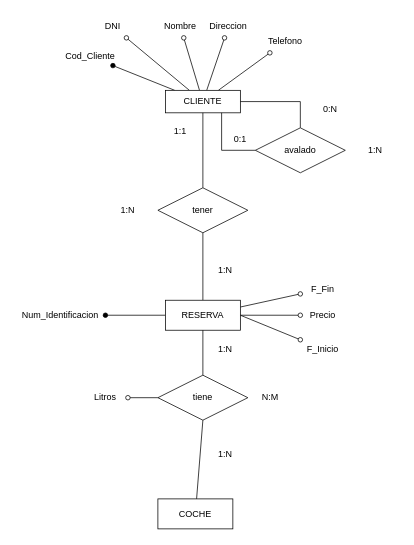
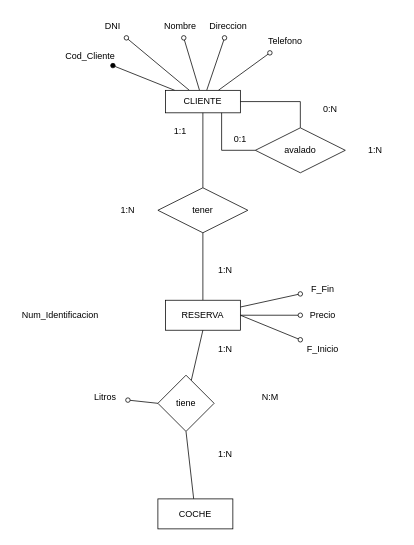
edge "RESERVA" -> "Num_Identificacion": removed
node "tiene": size 90x45 -> 56x56
